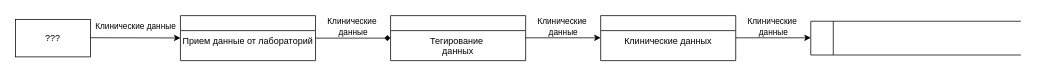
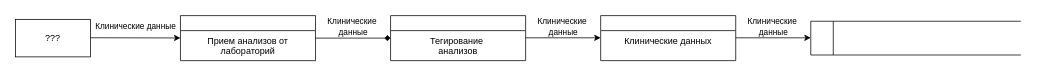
node "Прием данные от лабораторий": label "Прием данные от лабораторий" -> "Прием анализов от лабораторий"
node "Тегирование данных": label "Тегирование данных" -> "Тегирование анализов"
